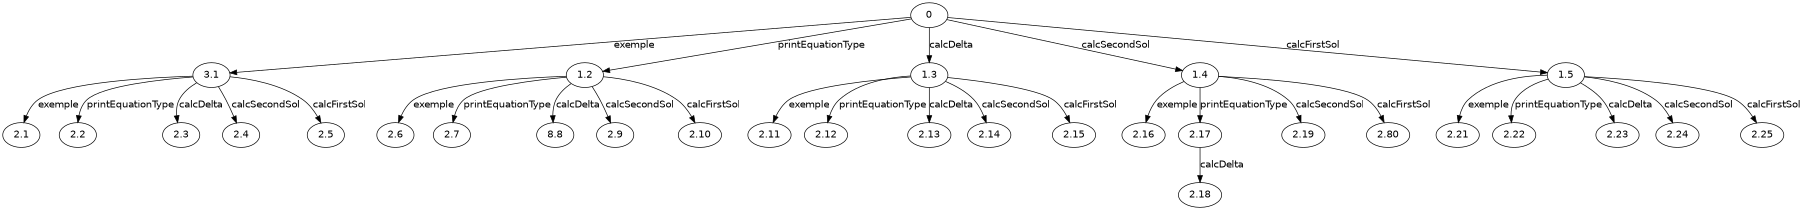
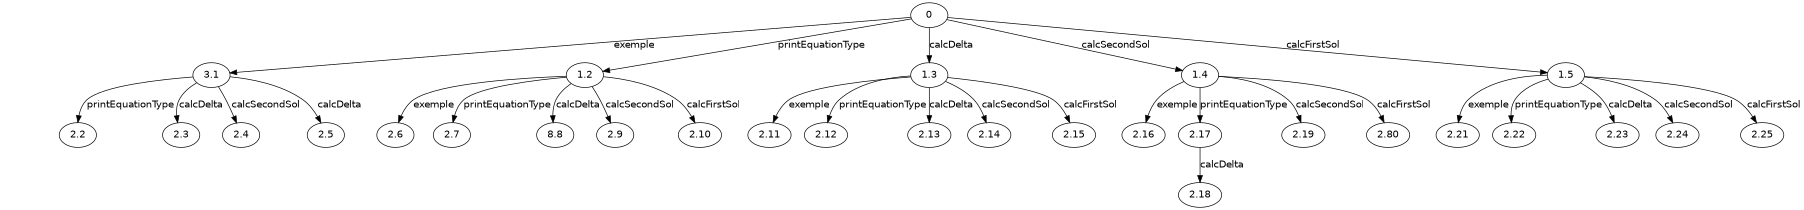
edge "3.1" -> "2.5": label "calcFirstSol" -> "calcDelta"
node "2.1": removed
